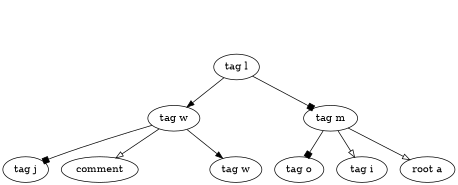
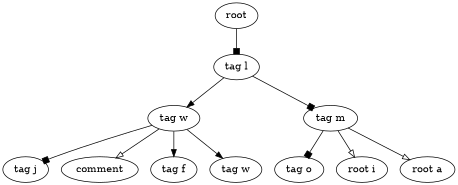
node "root": added
node "tag f": added
node "tag i": label "tag i" -> "root i"
